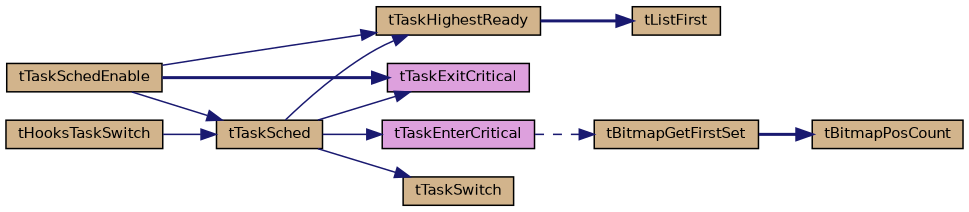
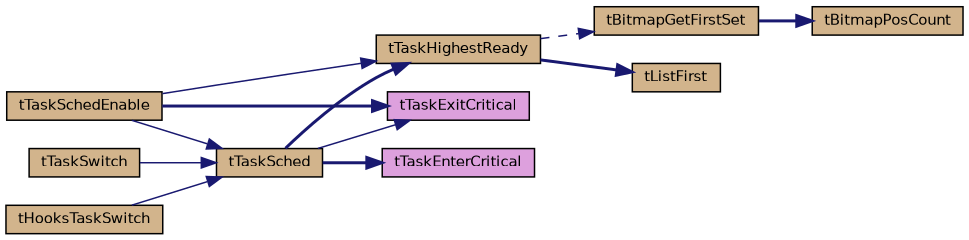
edge "tTaskSched" -> "tTaskHighestReady": style solid -> bold
edge "tTaskSched" -> "tTaskEnterCritical": style solid -> bold
edge "tTaskEnterCritical" -> "tBitmapGetFirstSet": now "tTaskHighestReady" -> "tBitmapGetFirstSet"
edge "tTaskSched" -> "tTaskSwitch": reversed
